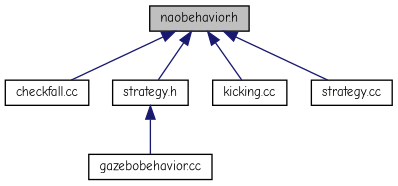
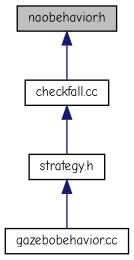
edge "strategy.h" -> "naobehavior.h": now "strategy.h" -> "checkfall.cc"
node "kicking.cc": removed
node "strategy.cc": removed
